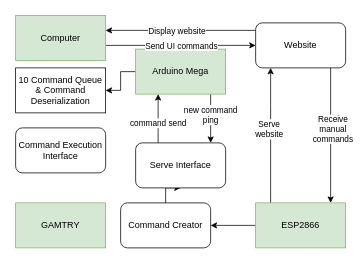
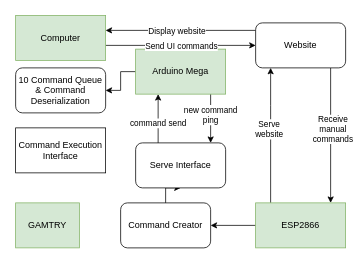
node "10 Command Queue & Command Deserialization": shape rectangle -> rounded rectangle
node "Command Execution Interface": shape rounded rectangle -> rectangle
node "GAMTRY": size 90x45 -> 64x45
